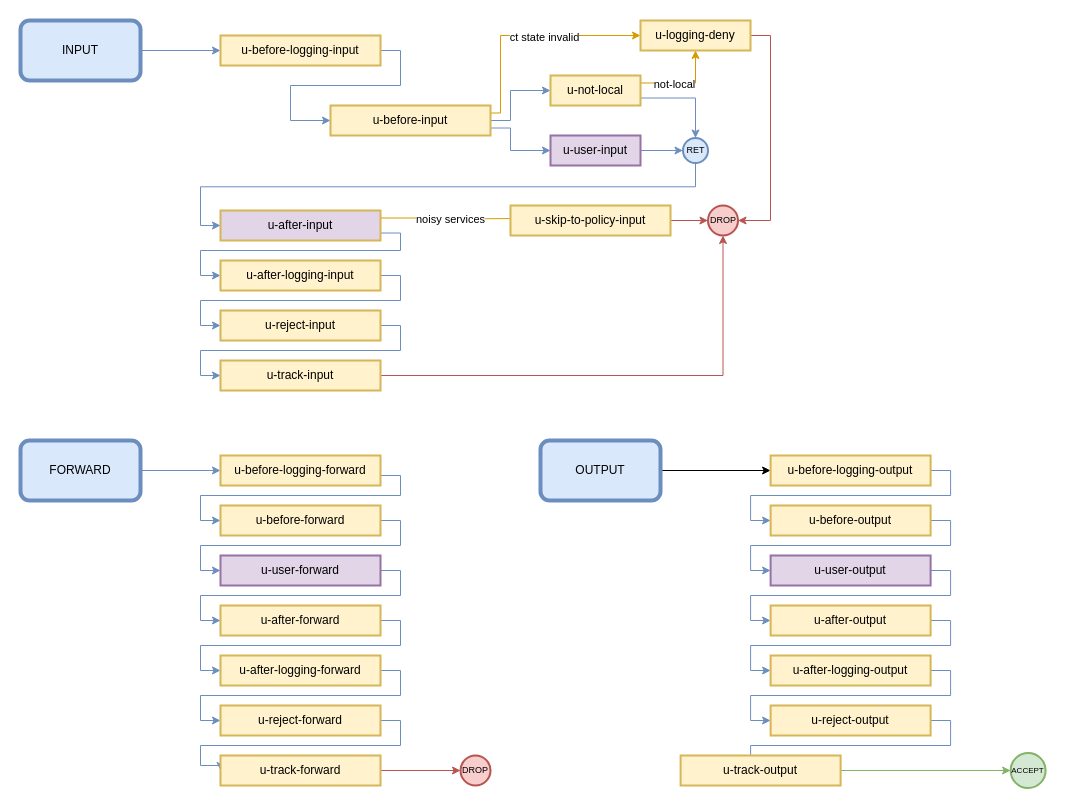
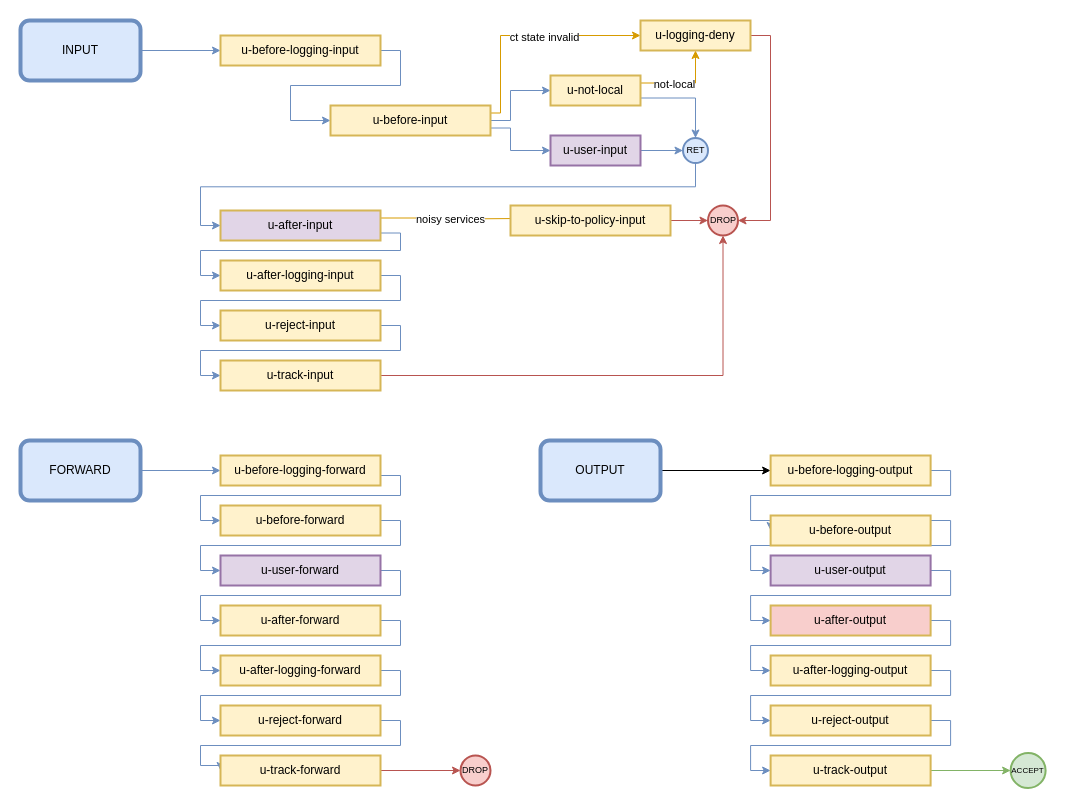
node "u-before-output": moved (851, 521) -> (851, 531)
node "u-after-output": fillcolor #fff2cc -> #f8cecc
node "u-track-output": moved (761, 771) -> (851, 771)
